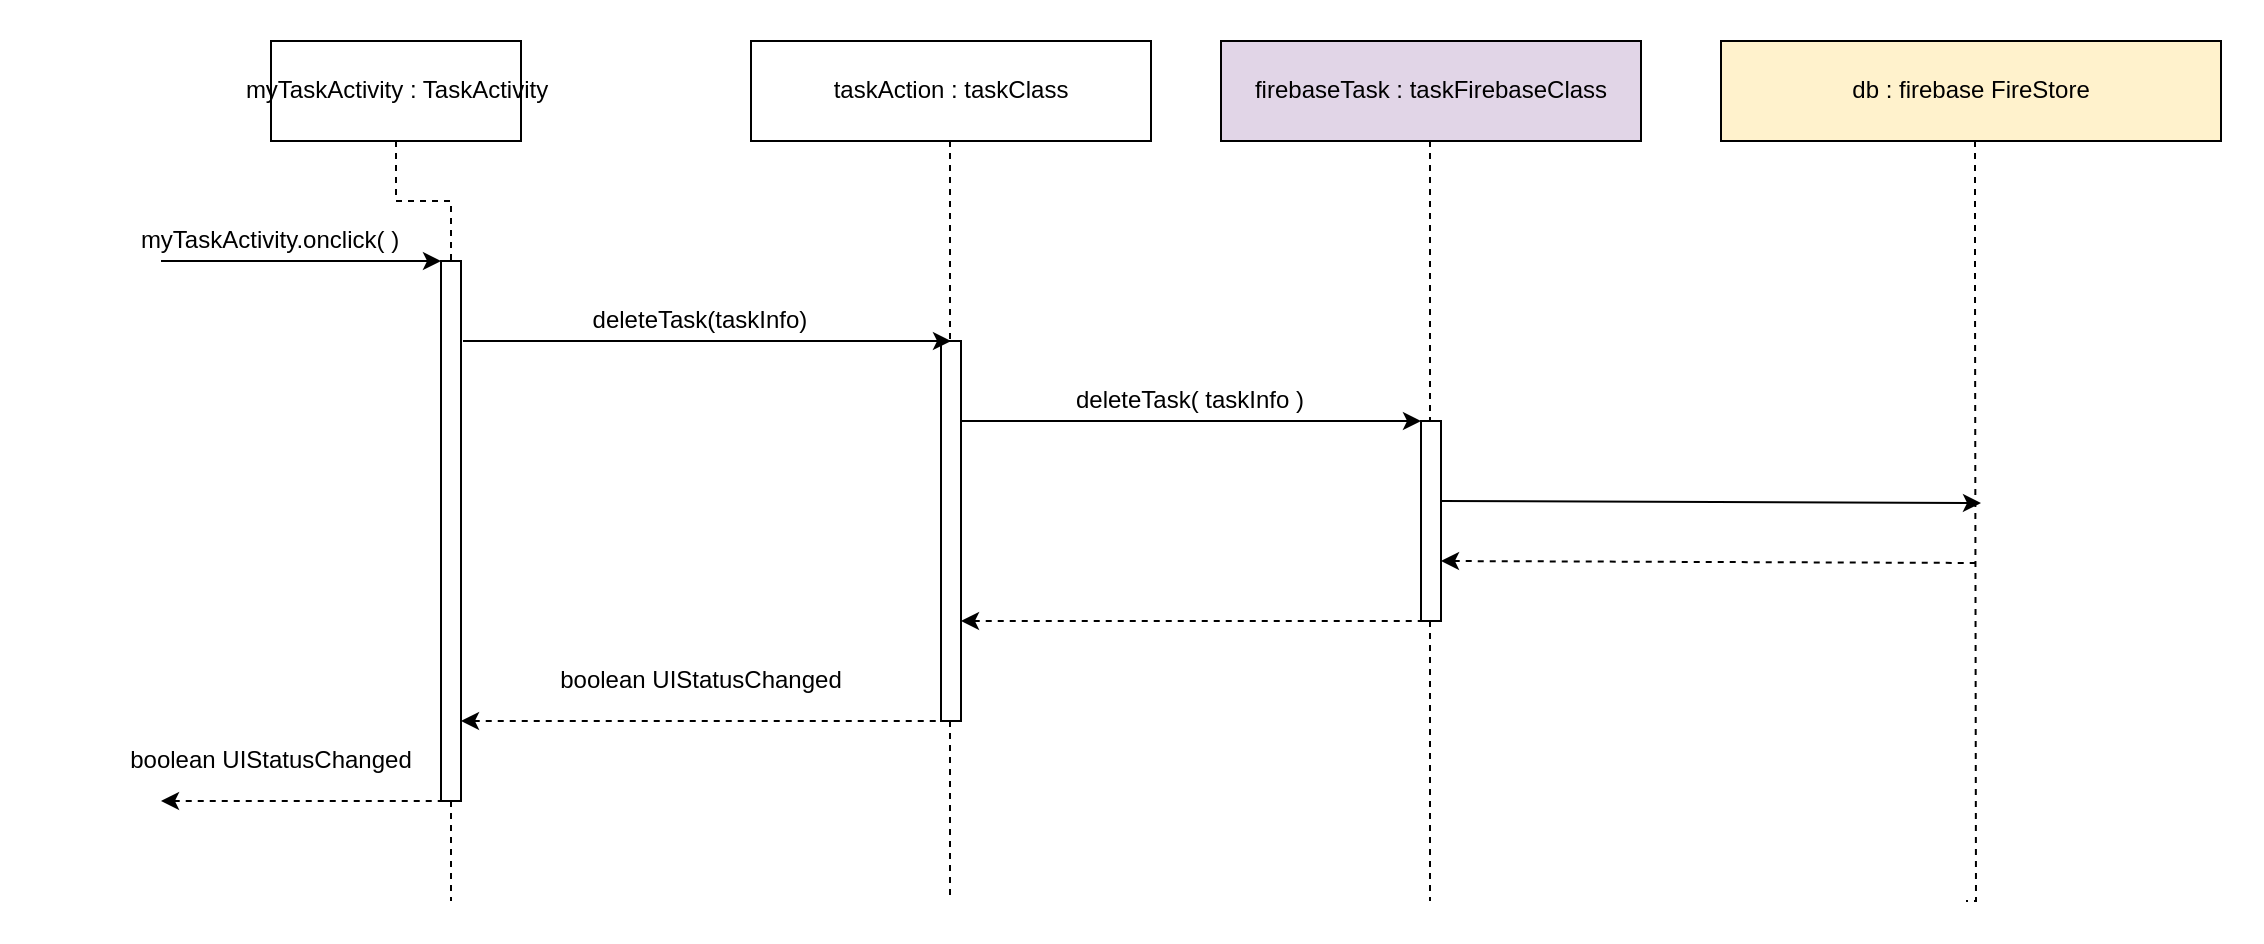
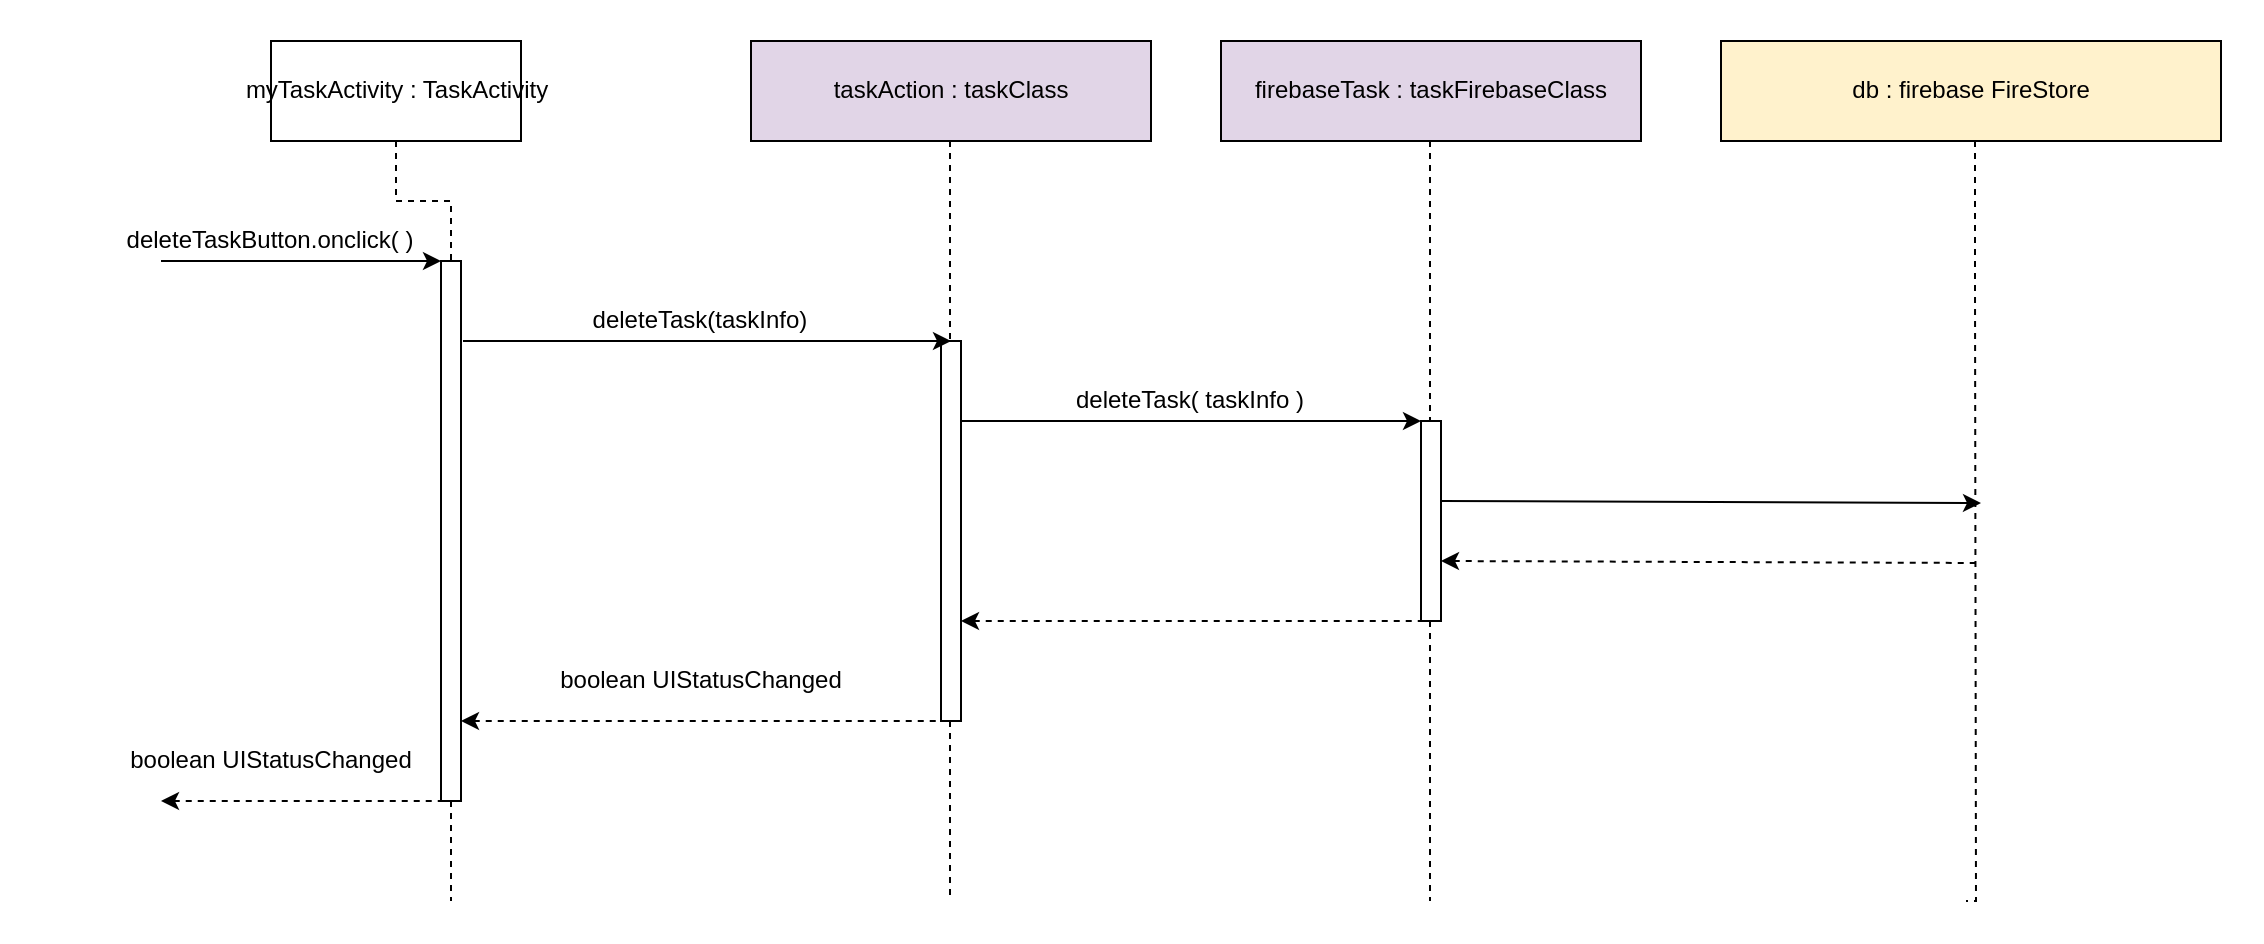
node "taskAction : taskClass": fillcolor #ffffff -> #e1d5e7
node "myTaskActivity.onclick( )": label "myTaskActivity.onclick( )" -> "deleteTaskButton.onclick( )"
